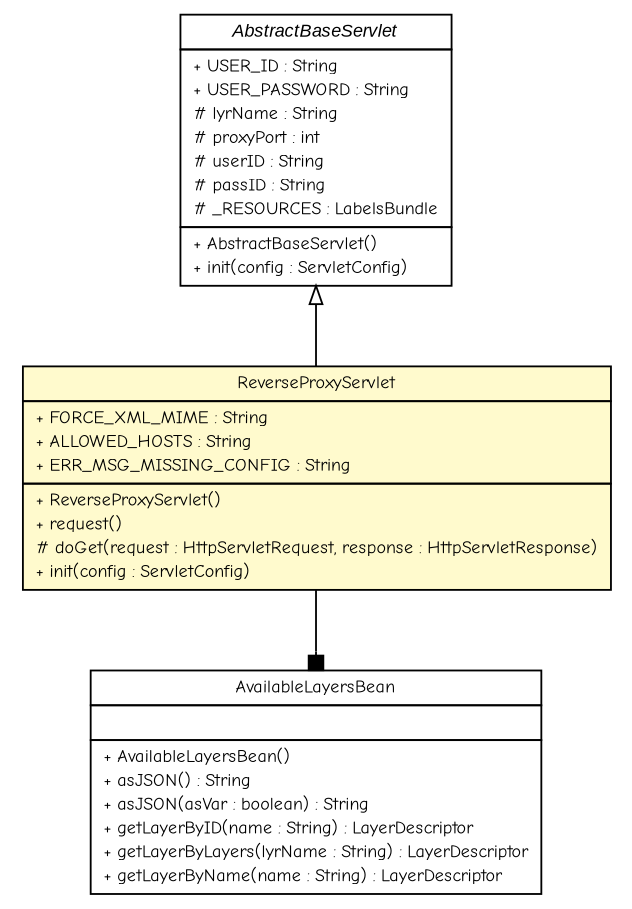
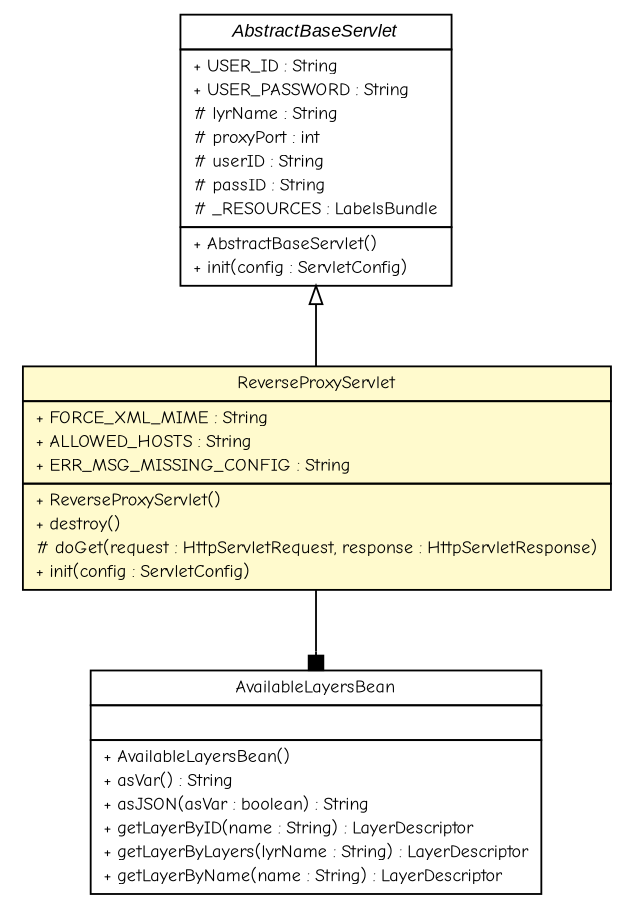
node "ReverseProxyServlet": text "+ request()" -> "+ destroy()"
node "AvailableLayersBean": text "+ asJSON() : String" -> "+ asVar() : String"
